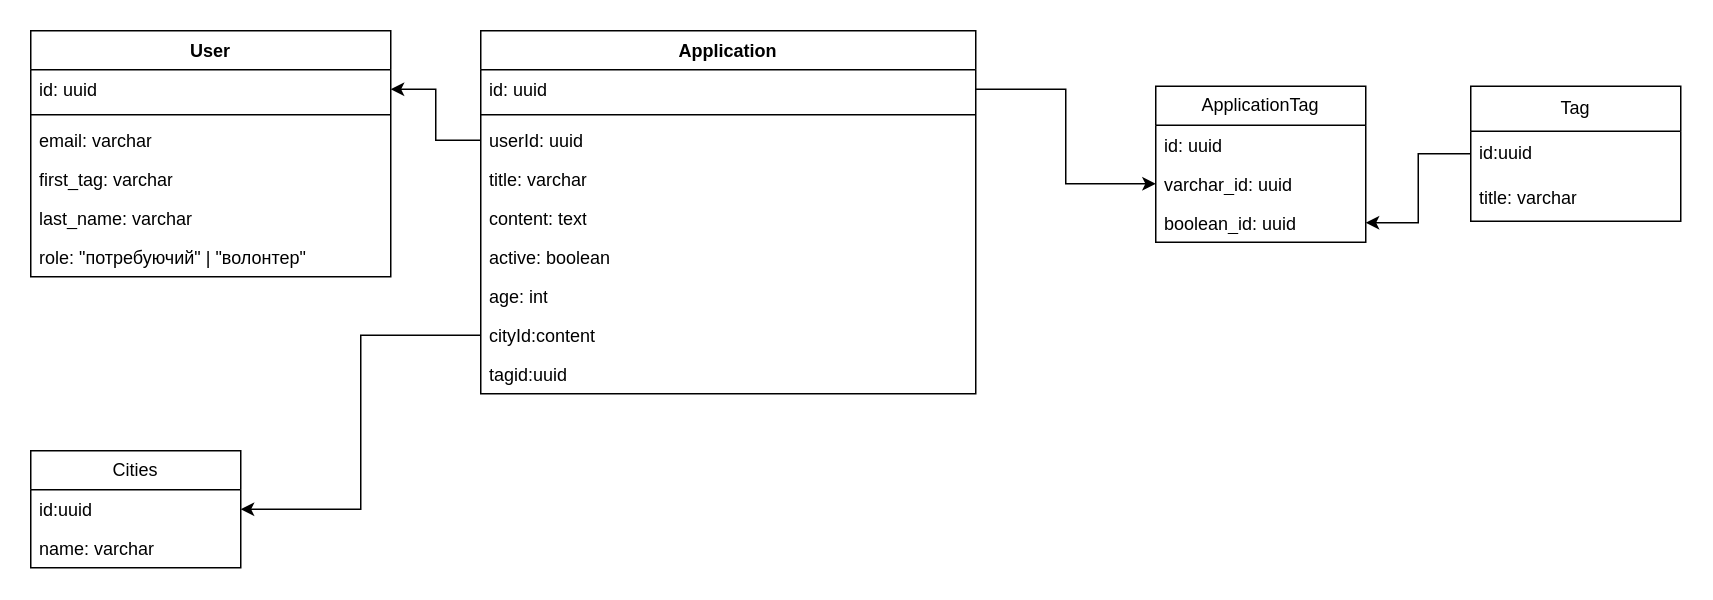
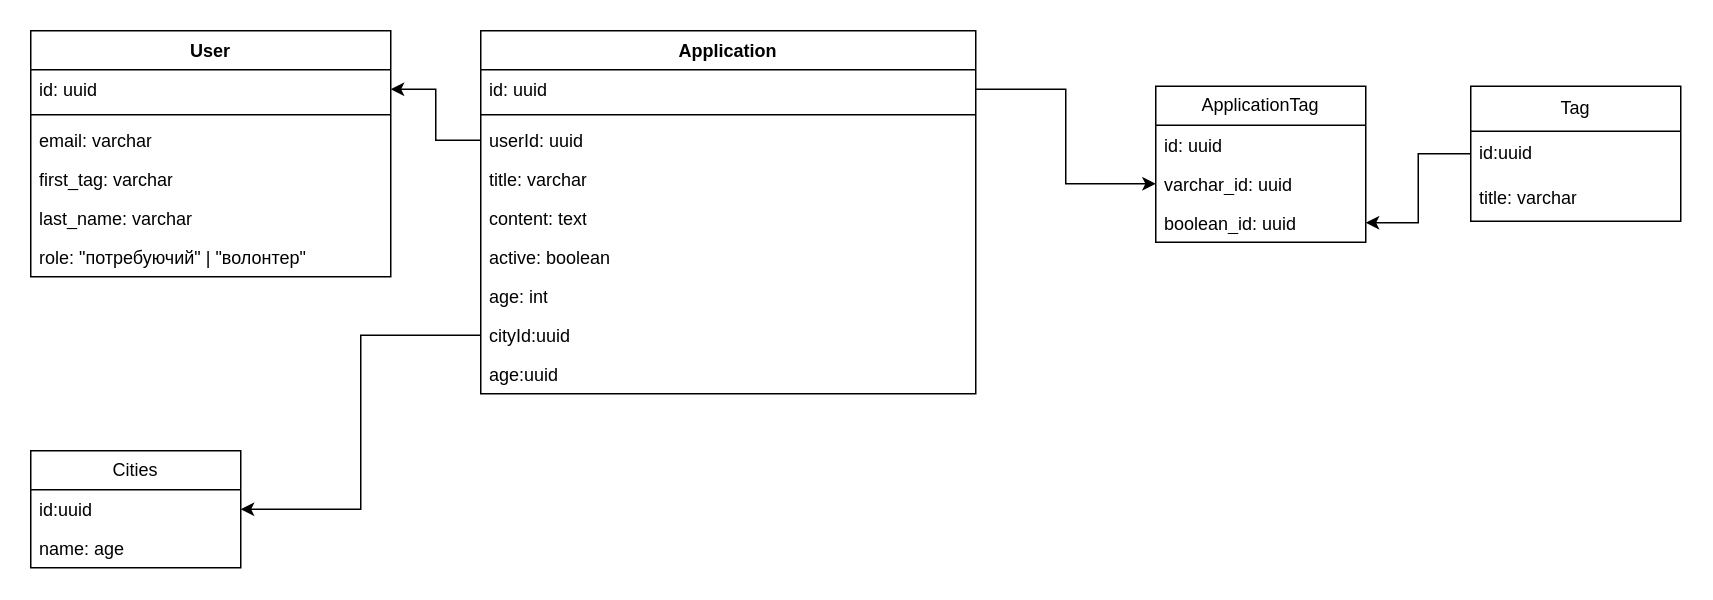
node "cityId:content": label "cityId:content" -> "cityId:uuid"
node "tagid:uuid": label "tagid:uuid" -> "age:uuid"
node "name: varchar": label "name: varchar" -> "name: age"
